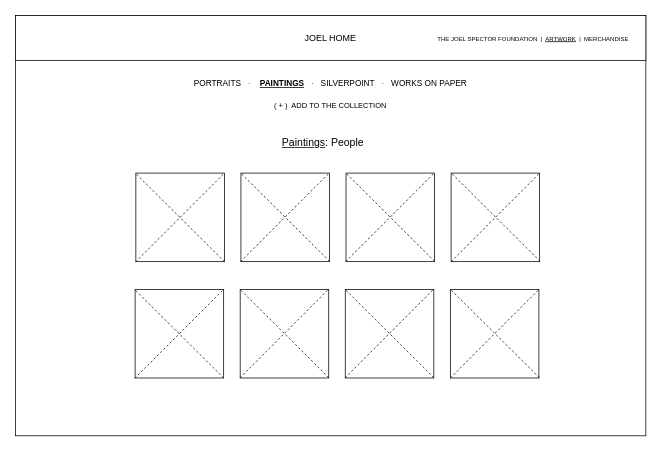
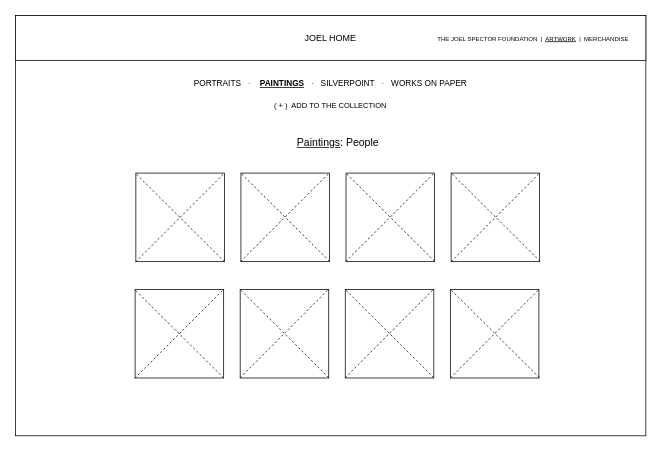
node "Paintings: People": moved (323, 143) -> (338, 143)
